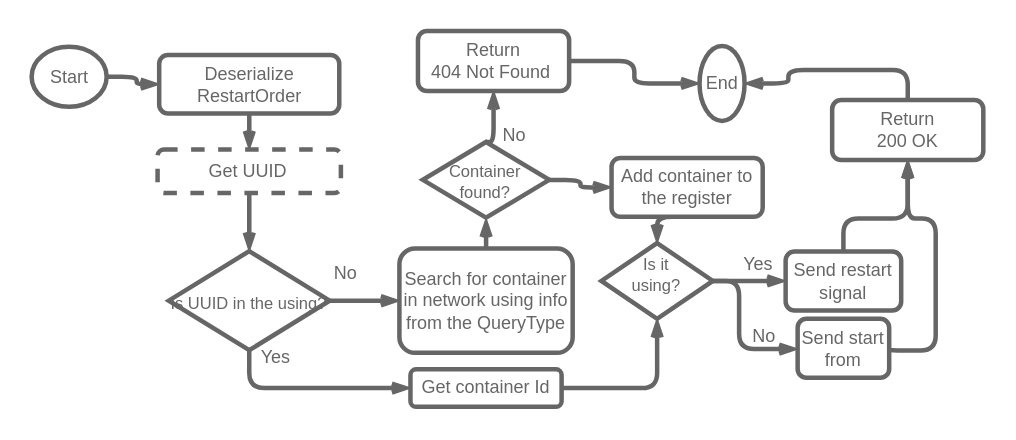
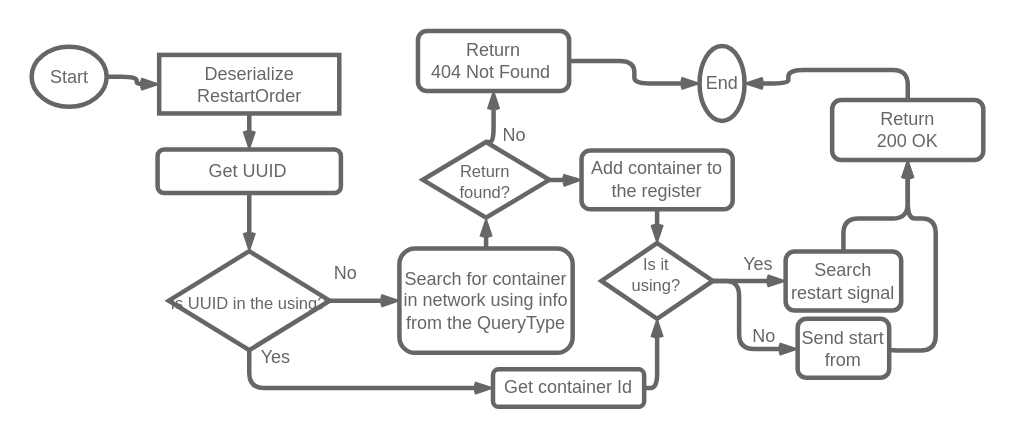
node "Deserialize RestartOrder": shape rounded rectangle -> rectangle
node "Get UUID": style dashed -> solid
node "Container found?": label "Container found?" -> "Return found?"
node "Add container to the register": moved (687, 187) -> (657, 180)
node "Send restart signal": label "Send restart signal" -> "Search restart signal"
node "Get container Id": moved (486, 388) -> (568, 388)
